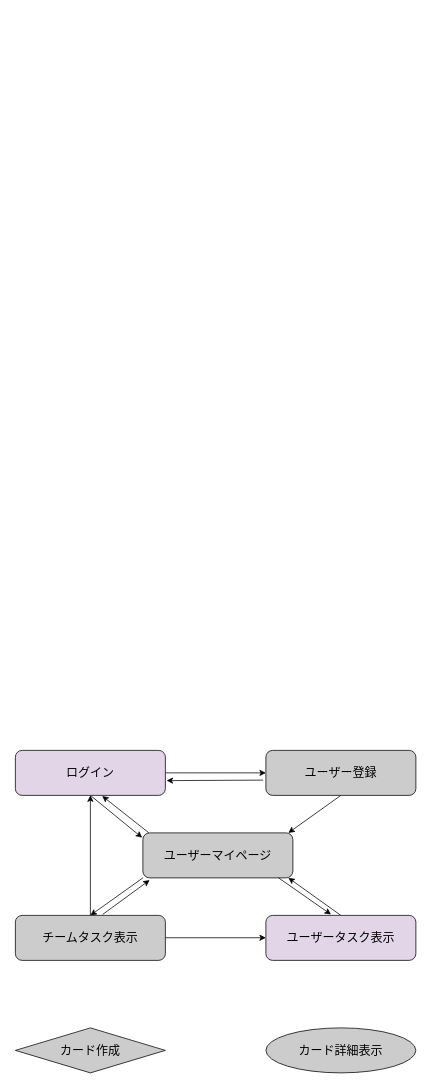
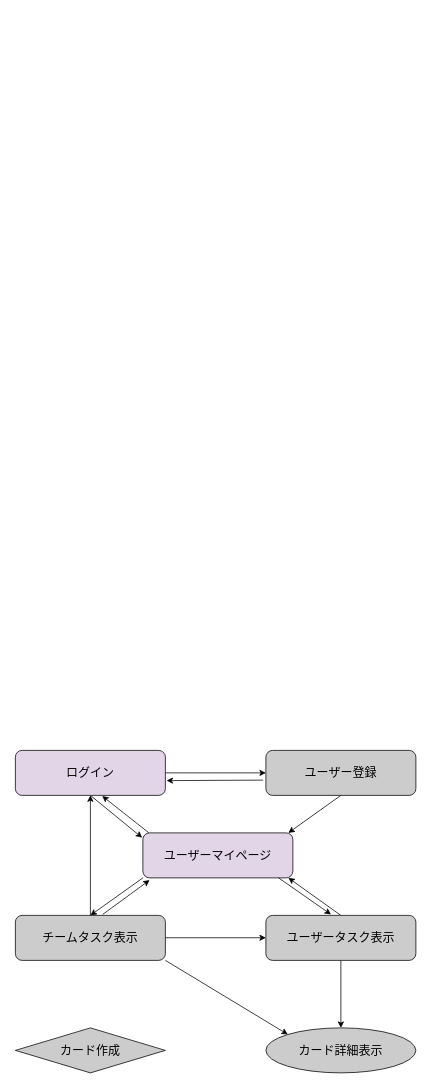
node "ユーザーマイページ": fillcolor #cccccc -> #e1d5e7
node "ユーザータスク表示": fillcolor #e1d5e7 -> #cccccc
edge "チームタスク表示" -> "カード詳細表示": added
edge "ユーザータスク表示" -> "カード詳細表示": added
